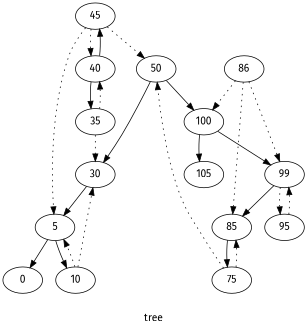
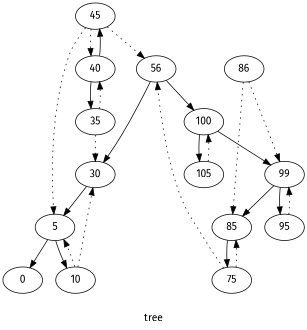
node "50": label "50" -> "56"
edge "86" -> "100": now "105" -> "100"
edge "99" -> "95": style dotted -> solid
